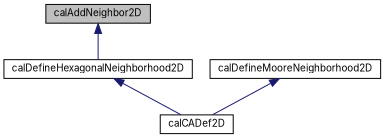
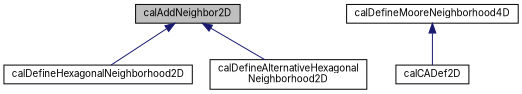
node "calDefineMooreNeighborhood2D": label "calDefineMooreNeighborhood2D" -> "calDefineMooreNeighborhood4D"
node "calDefineAlternativeHexagonal Neighborhood2D": added
edge "calCADef2D" -> "calDefineHexagonalNeighborhood2D": removed
